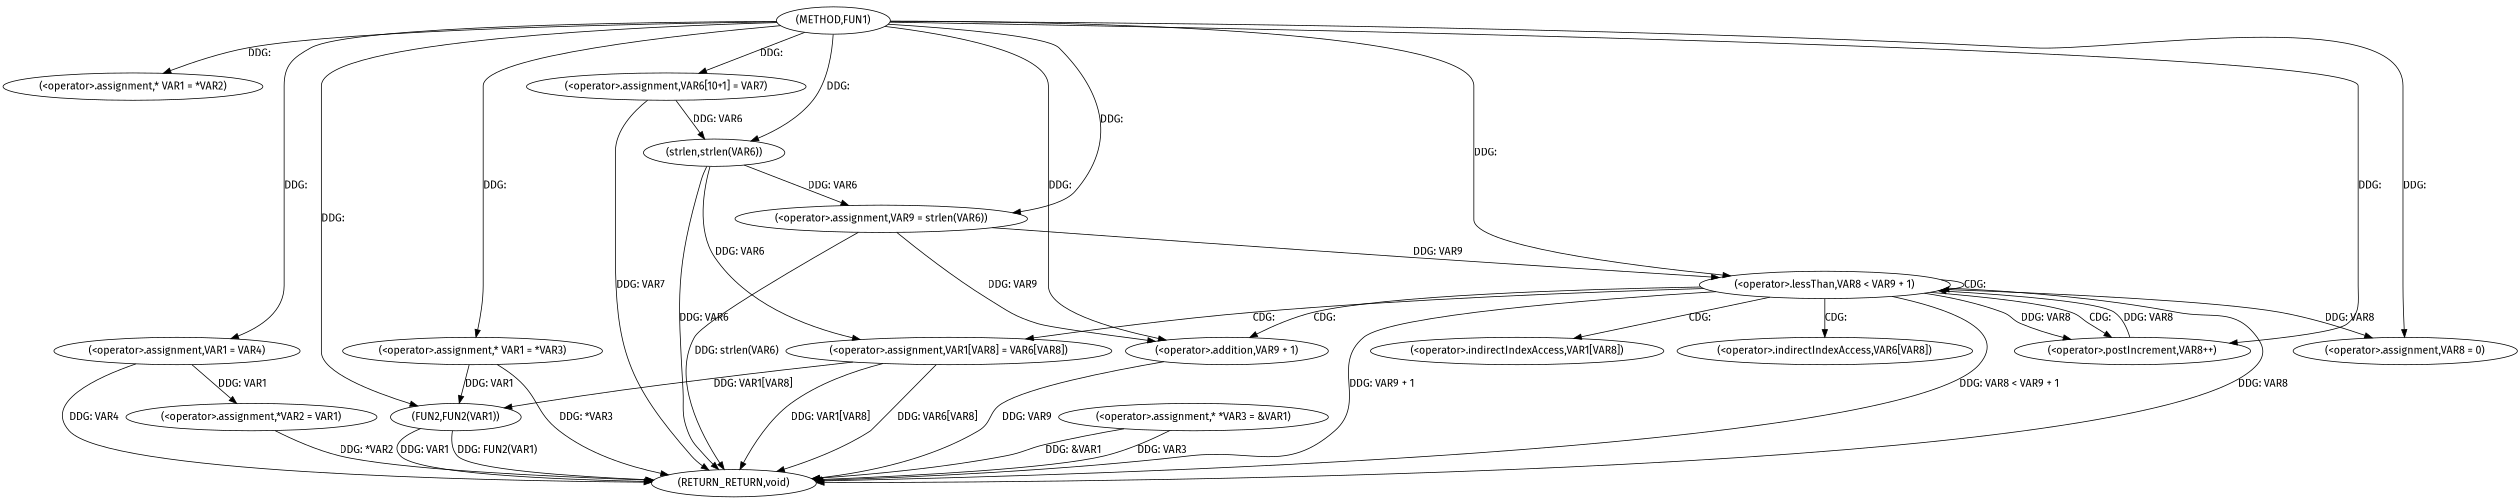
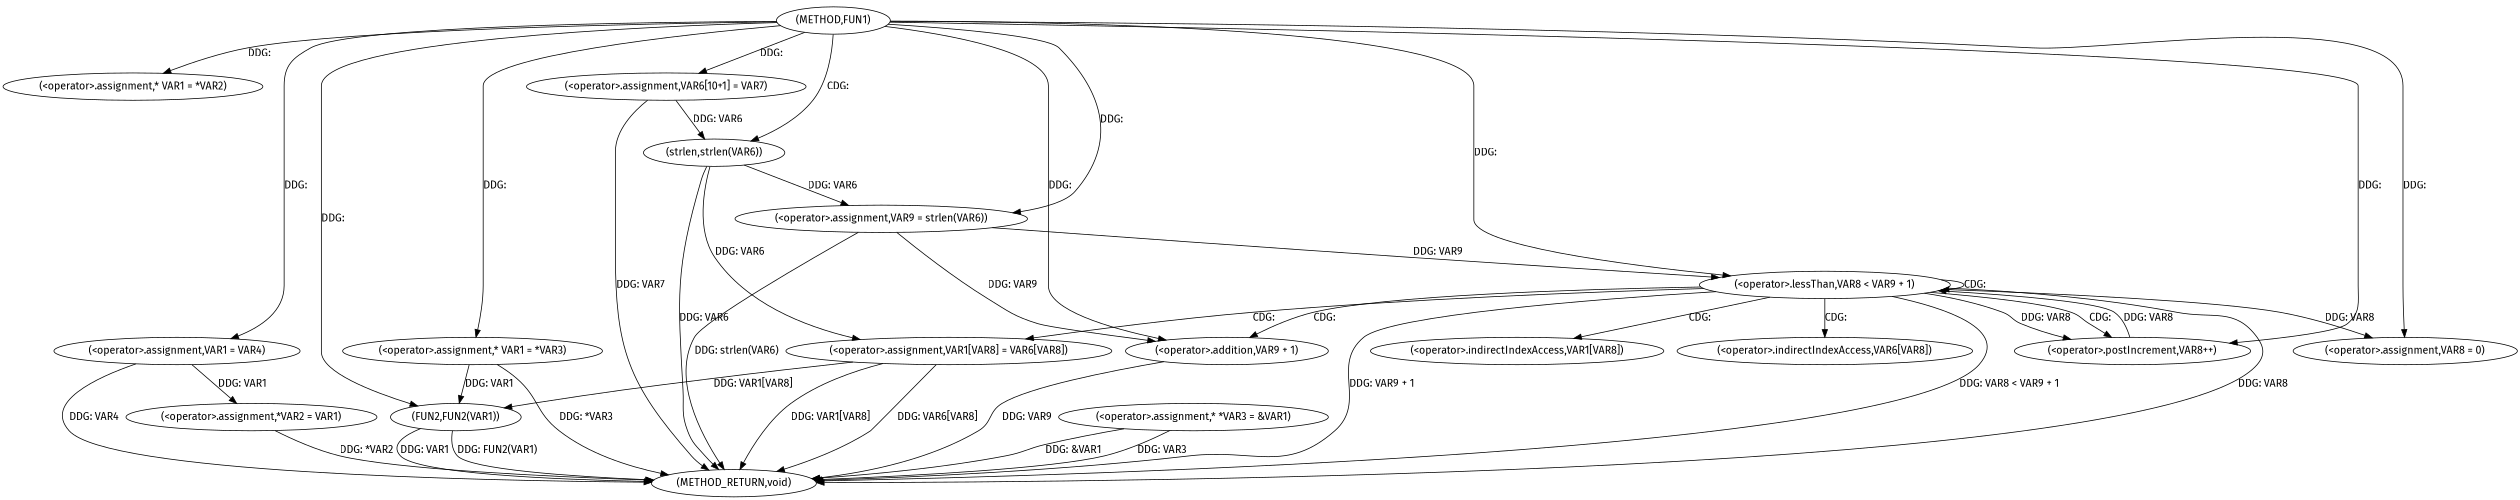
edge "(METHOD,FUN1)" -> "(strlen,strlen(VAR6))": label "DDG: " -> "CDG: "
node "(RETURN_RETURN,void)": label "(RETURN_RETURN,void)" -> "(METHOD_RETURN,void)"
